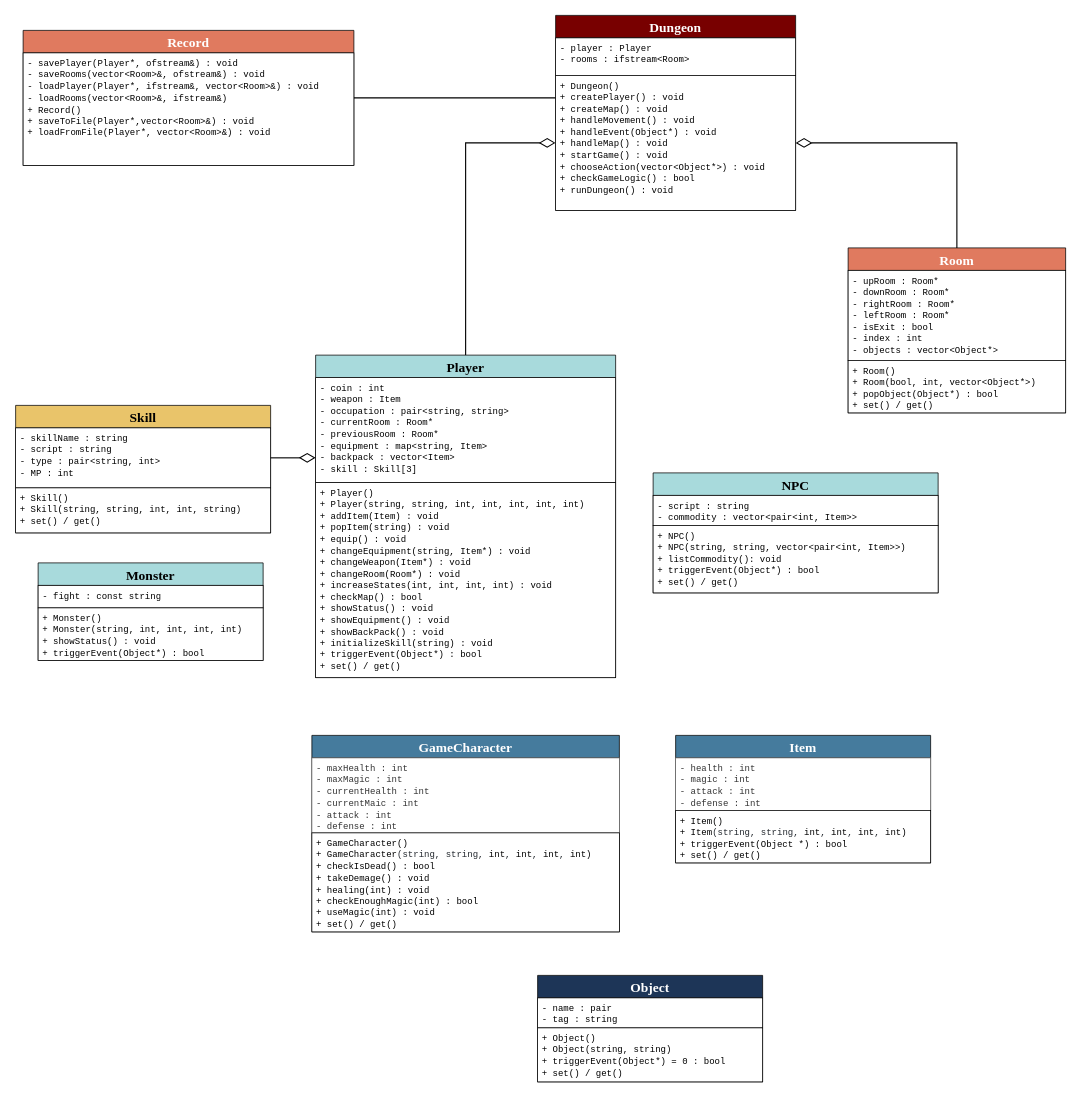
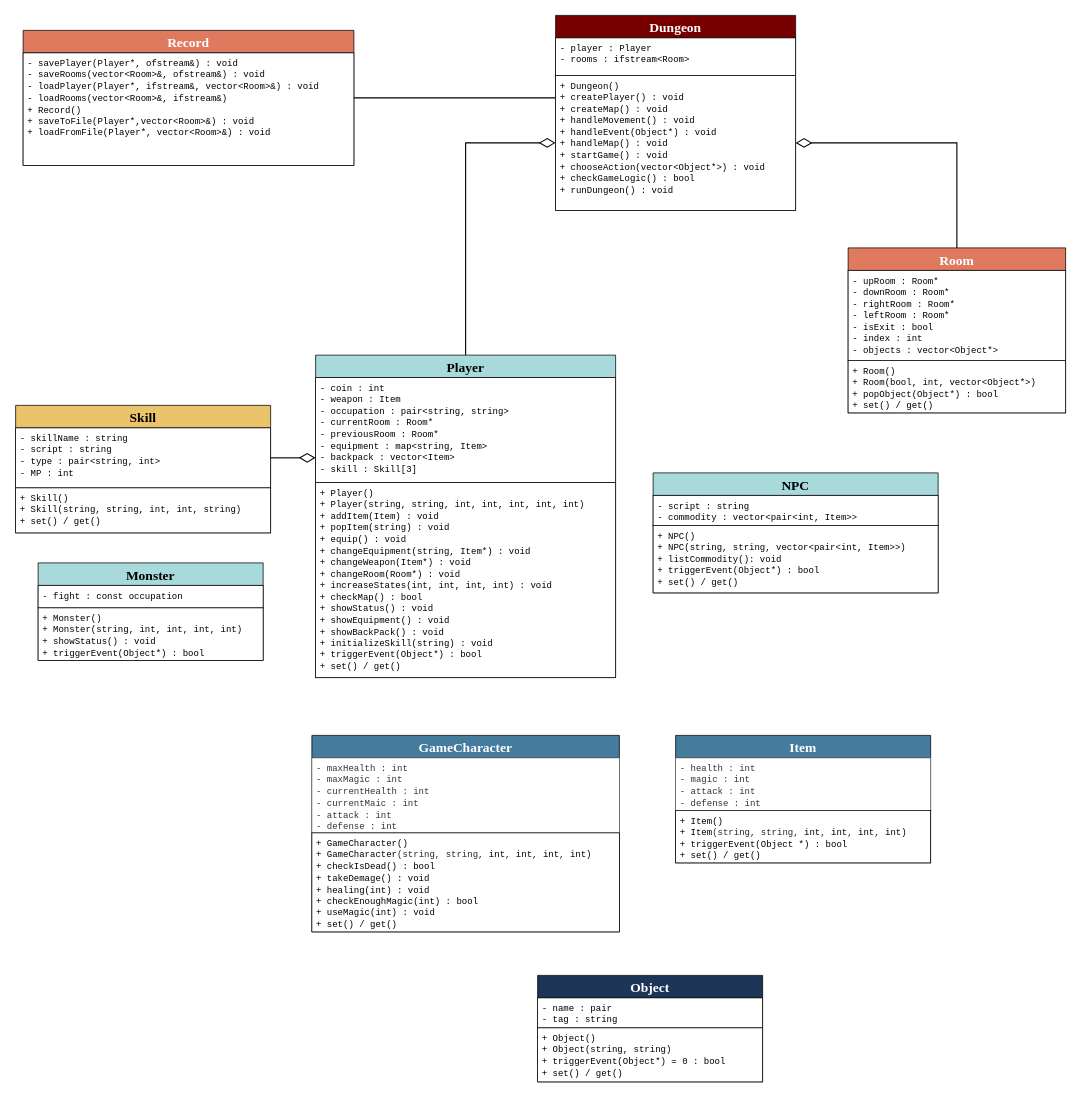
node "- fight : const string": label "- fight : const string" -> "- fight : const occupation"
